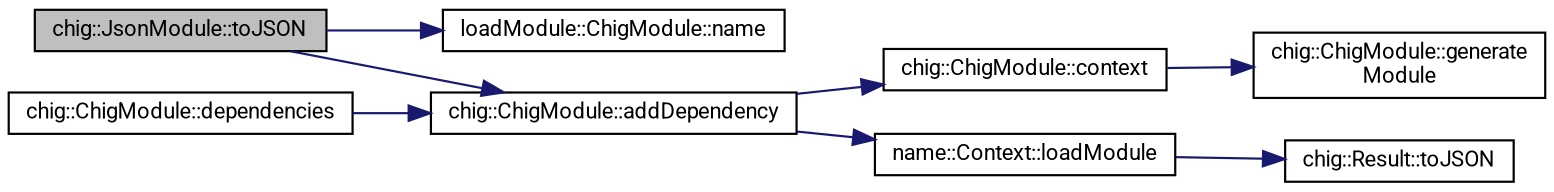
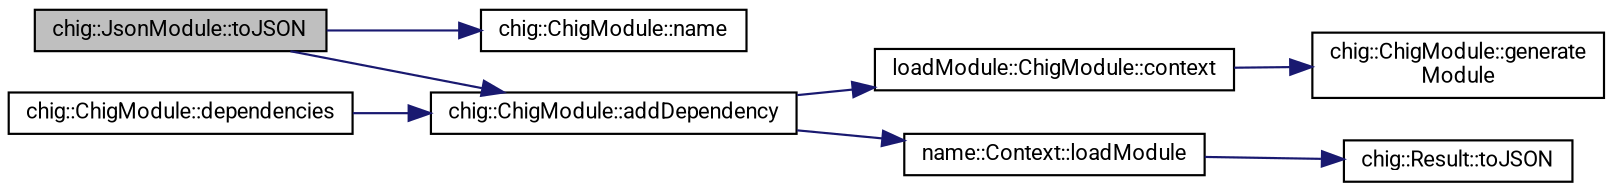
node "loadModule::ChigModule::name": label "loadModule::ChigModule::name" -> "chig::ChigModule::name"
node "chig::ChigModule::context": label "chig::ChigModule::context" -> "loadModule::ChigModule::context"
